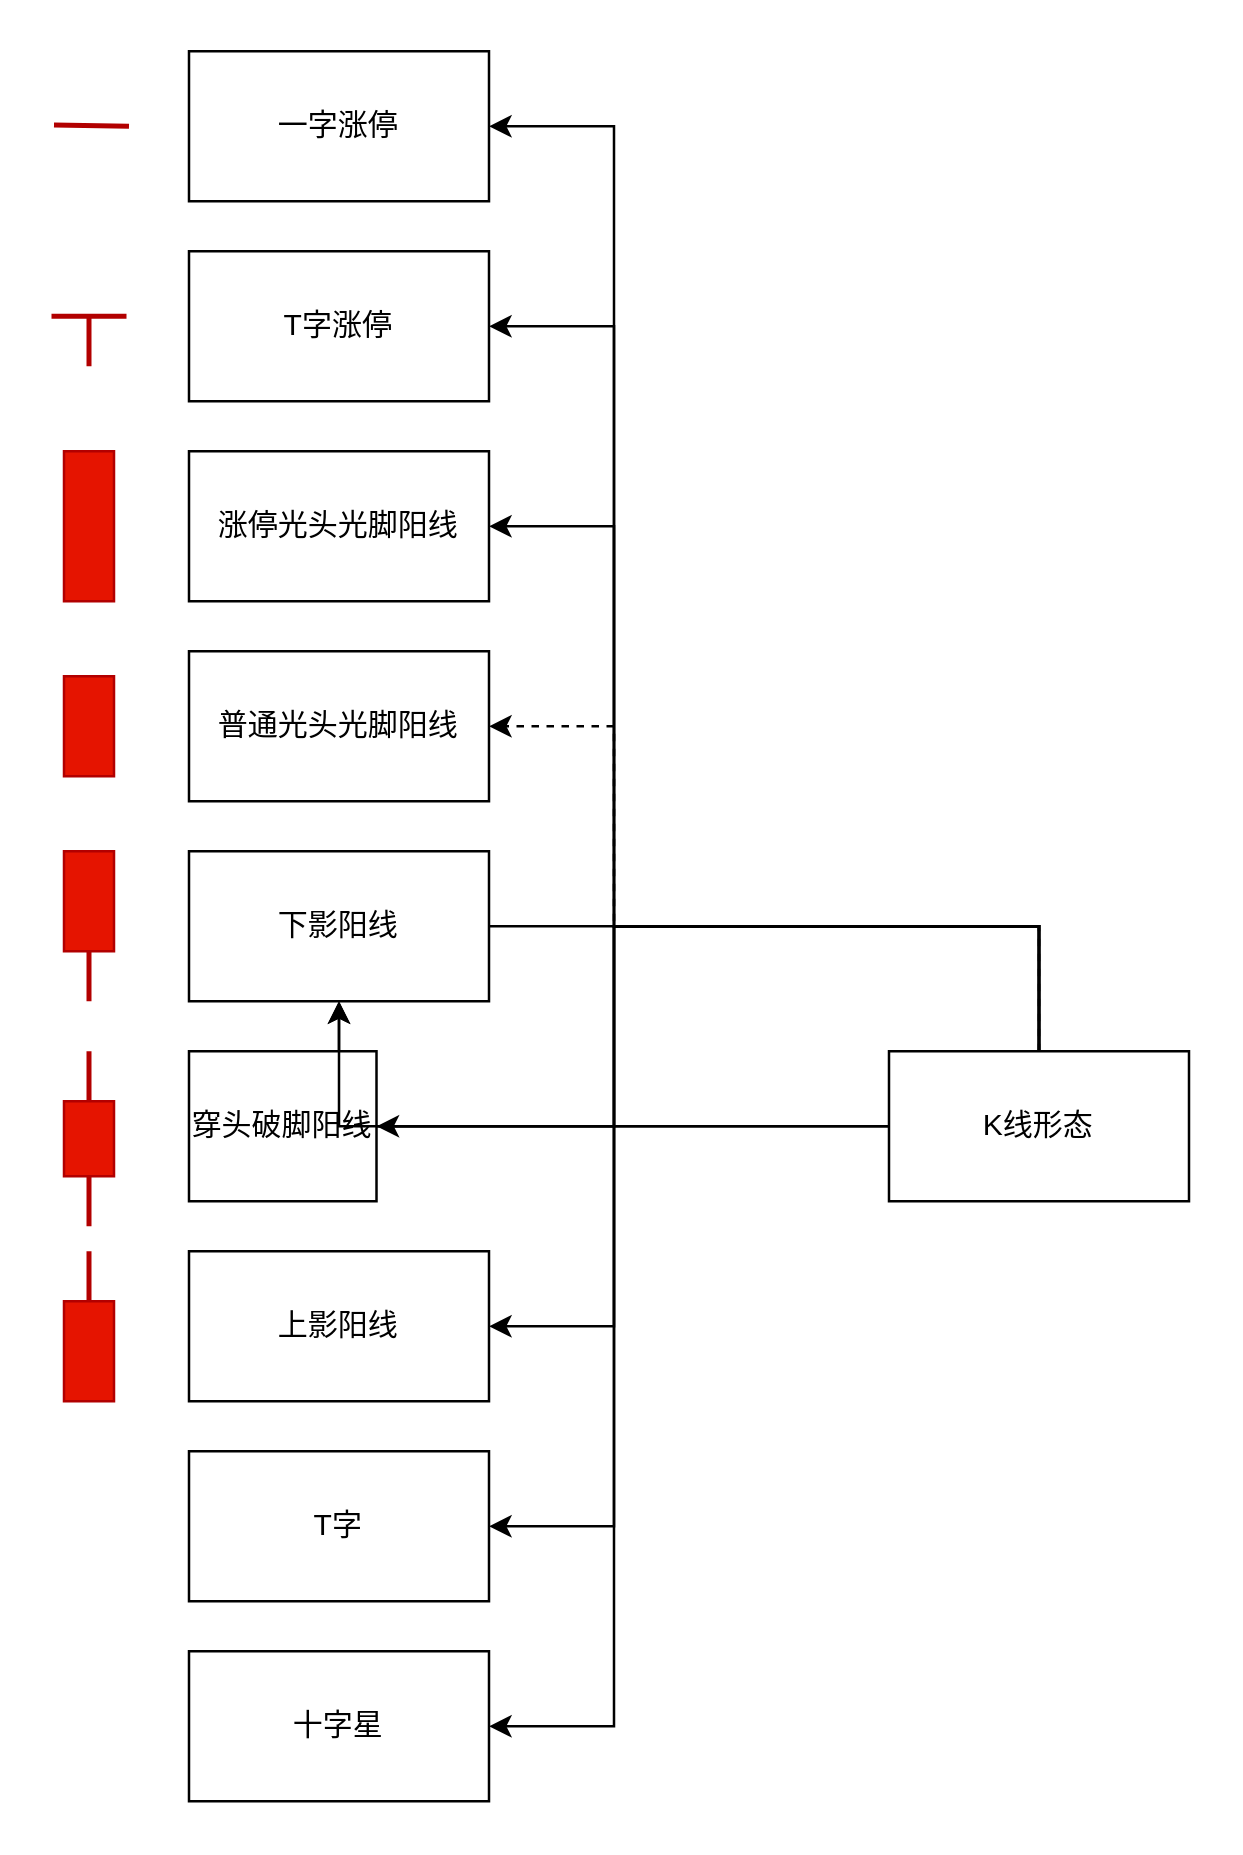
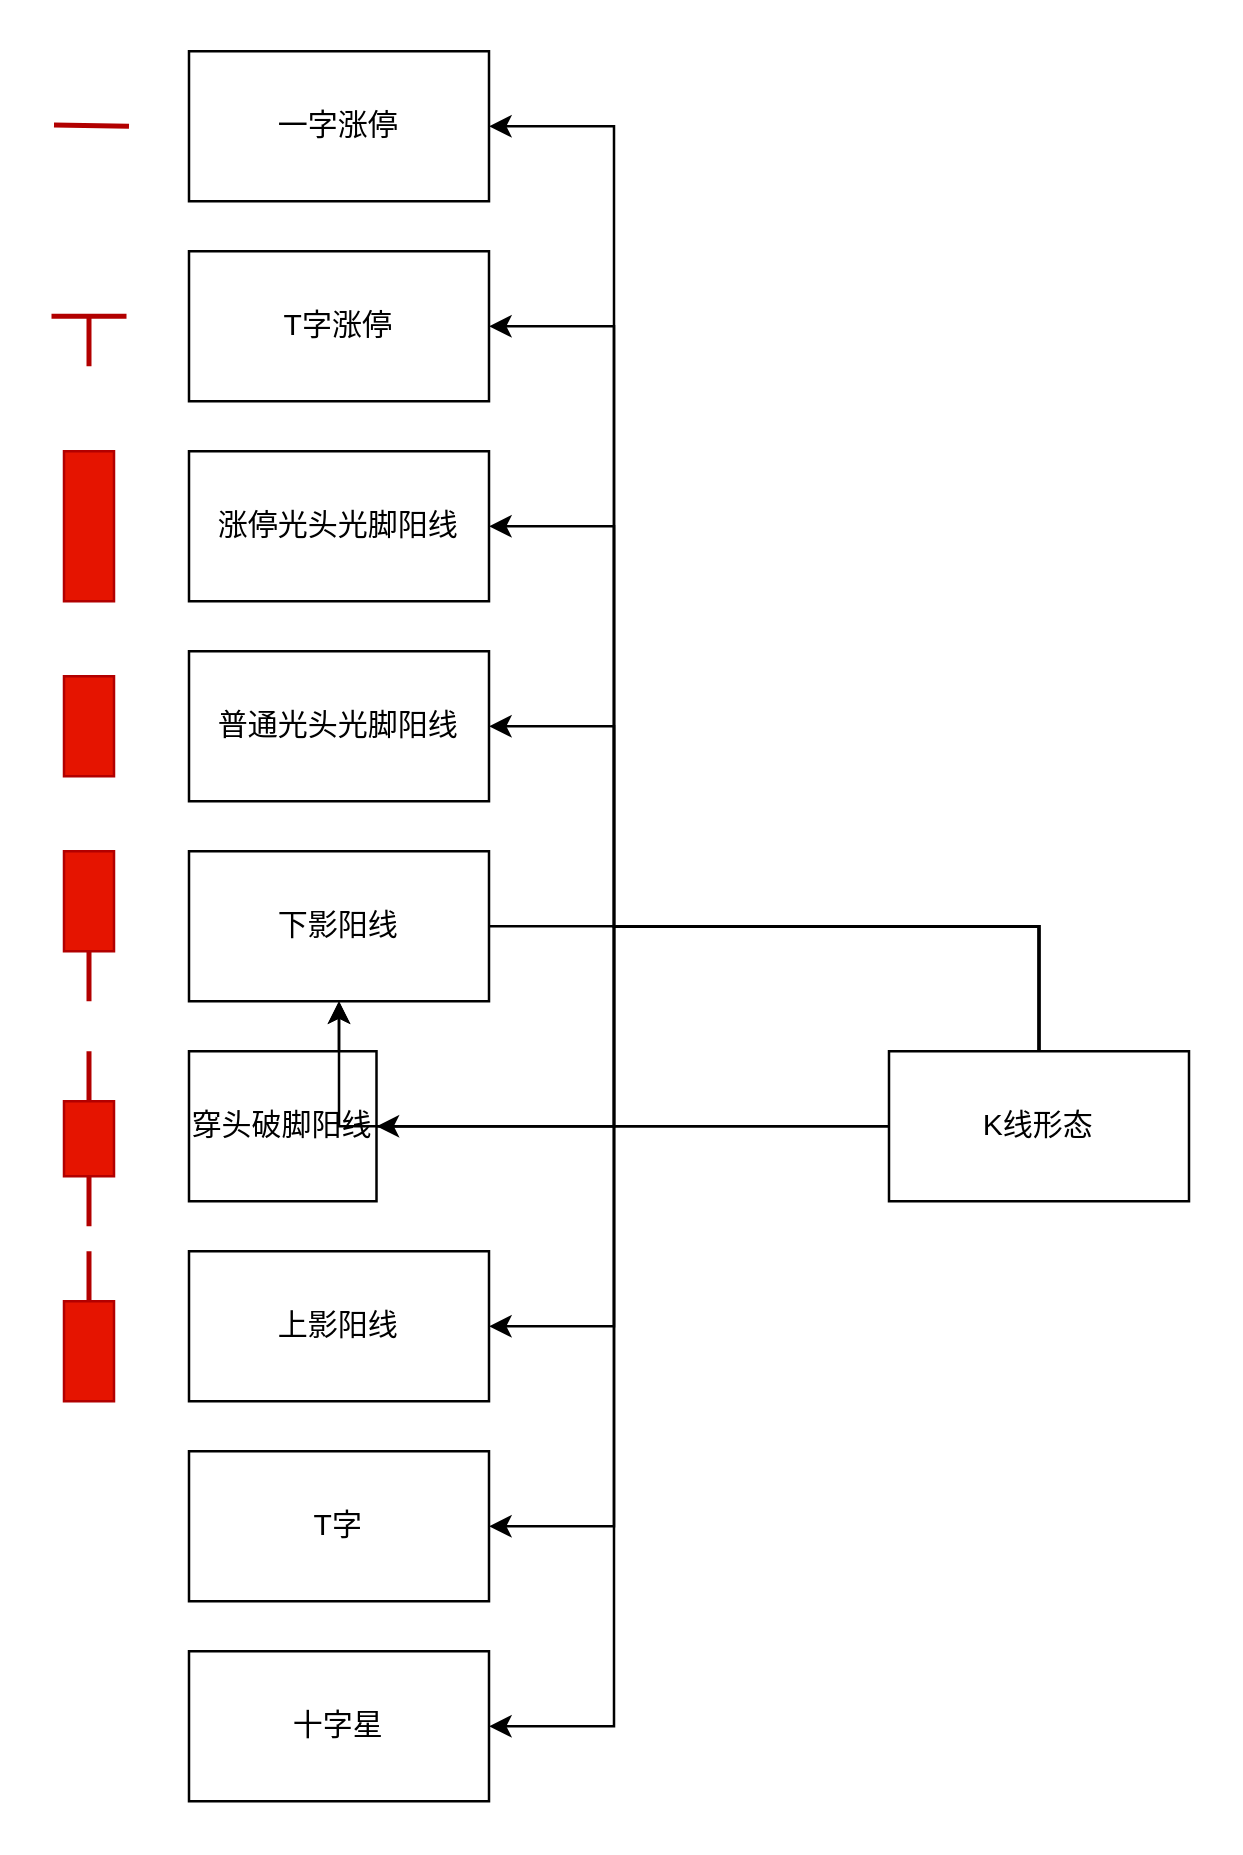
edge "K线形态" -> "普通光头光脚阳线": style dashed -> solid
